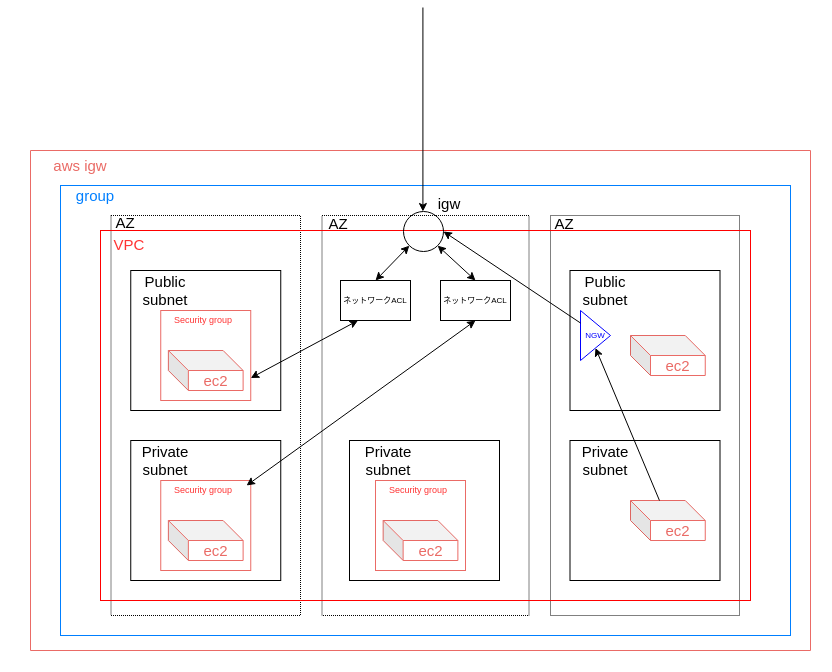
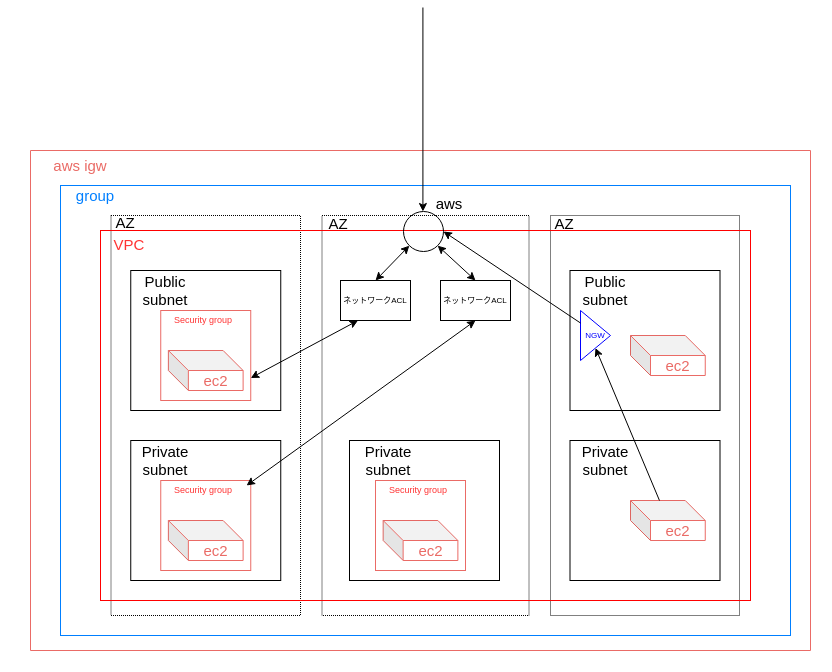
node "igw": label "igw" -> "aws"
